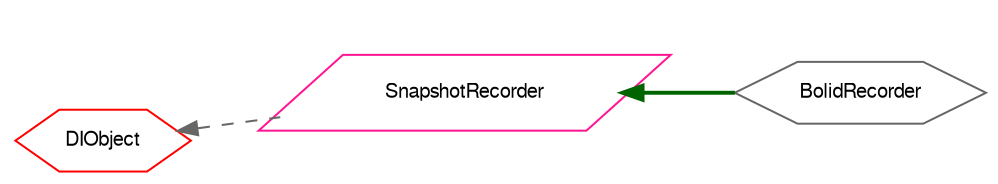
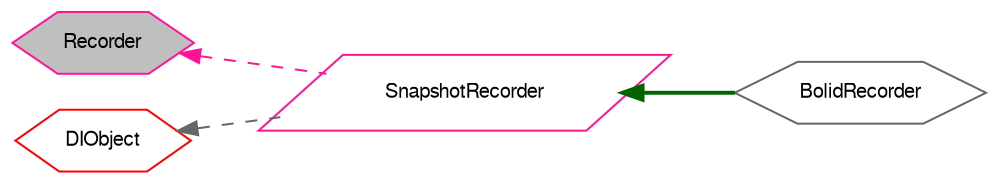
node "Recorder": added
